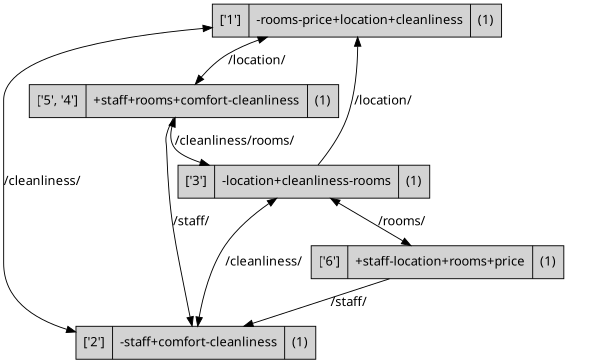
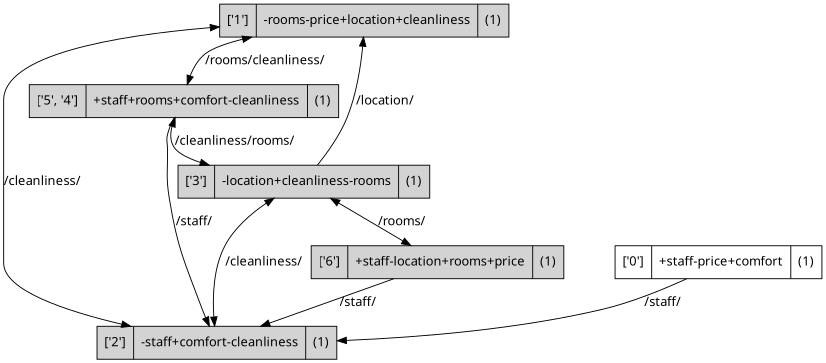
edge "['1']" -- "['5', '4']": label "/location/" -> "/rooms/cleanliness/"
node "['0']": added
